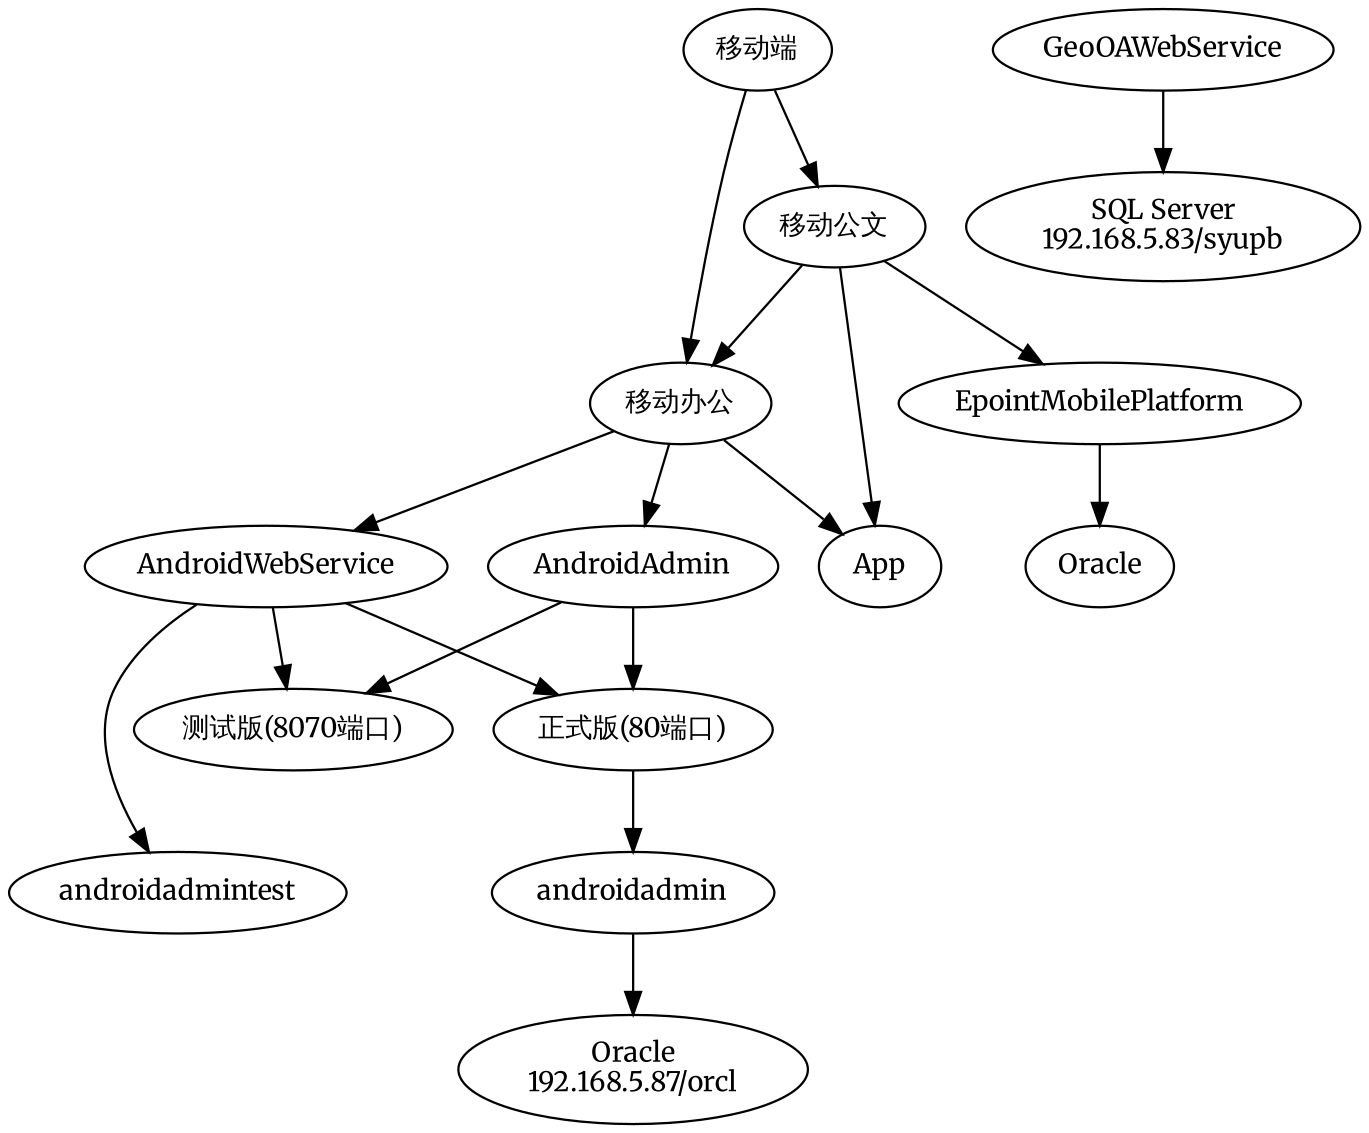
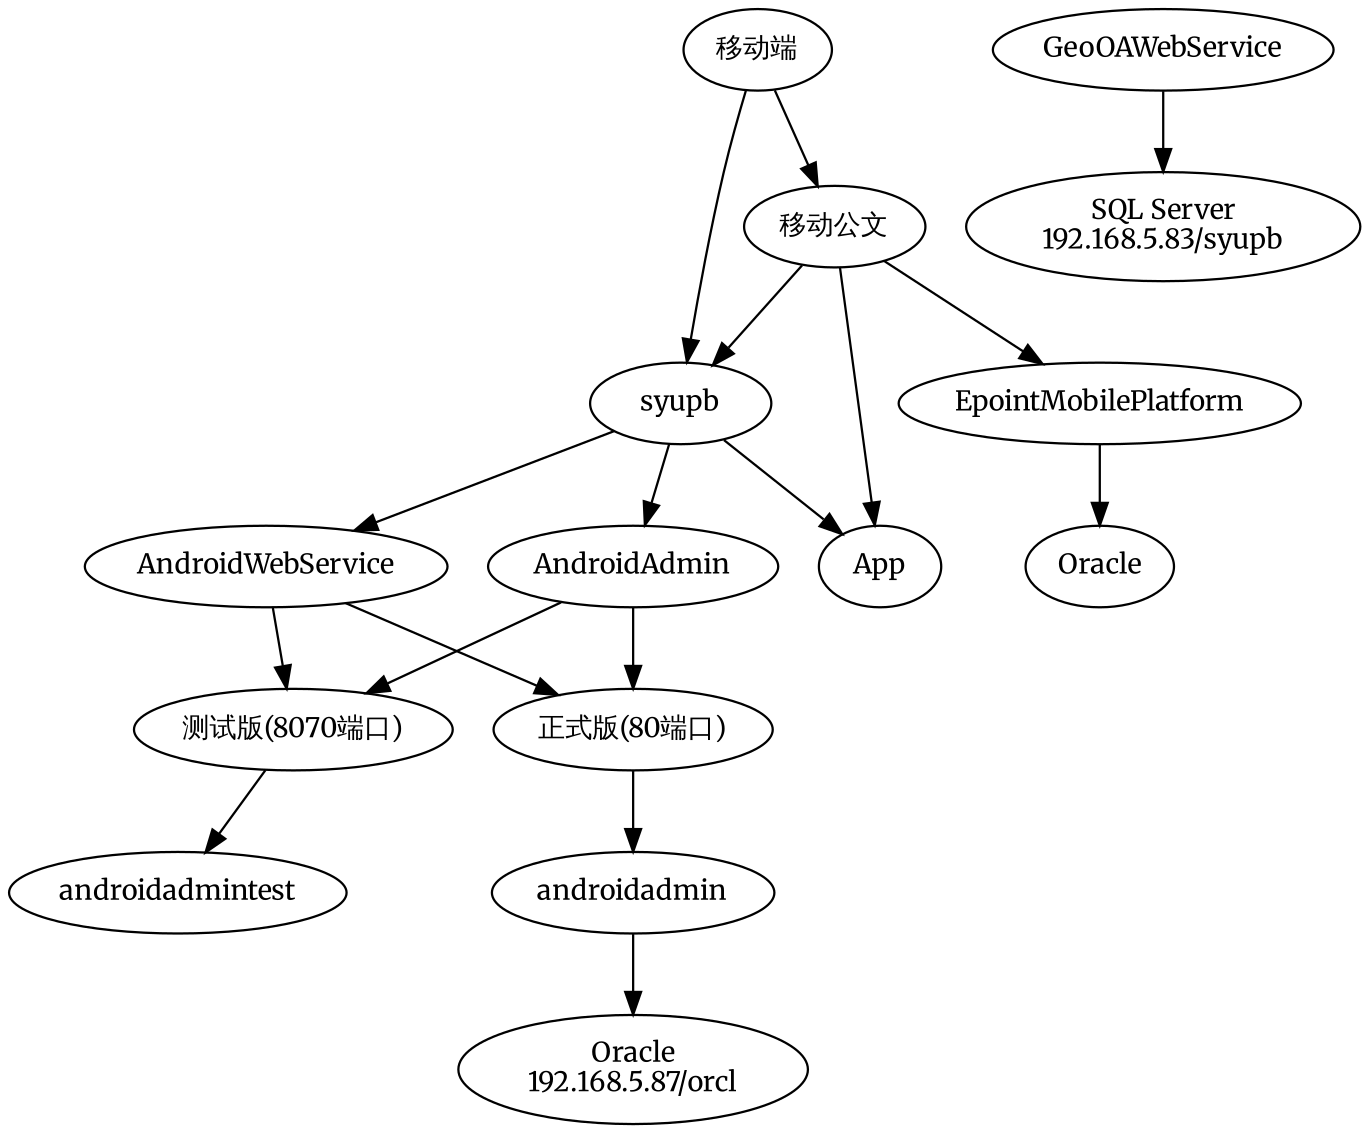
node "移动办公": label "移动办公" -> "syupb"
edge "AndroidWebService" -> "androidadmintest": now "测试版(8070端口)" -> "androidadmintest"
